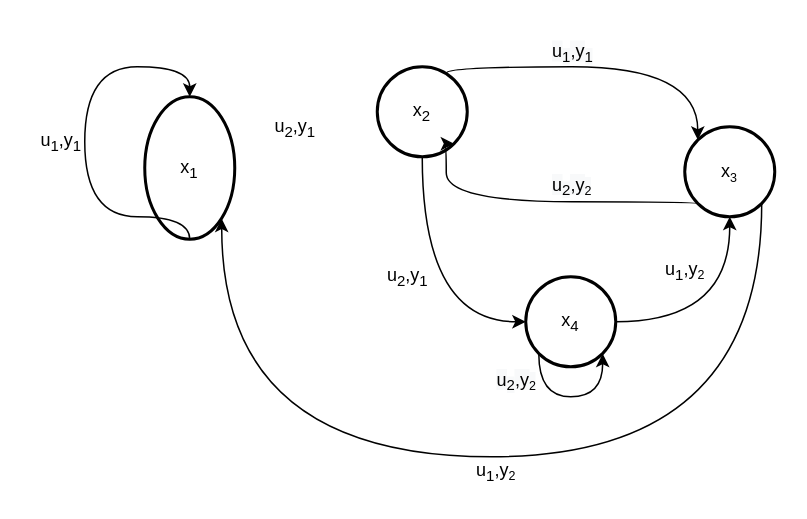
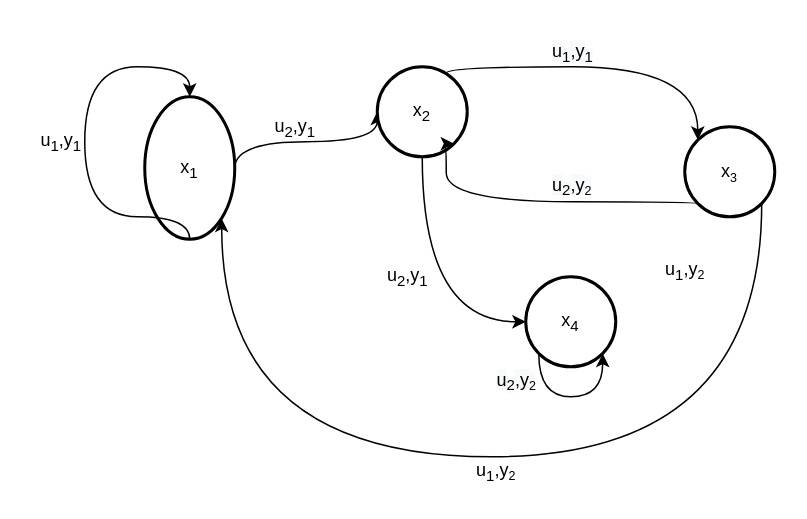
edge "x1" -> "x2": added
edge "x4" -> "x3": removed
